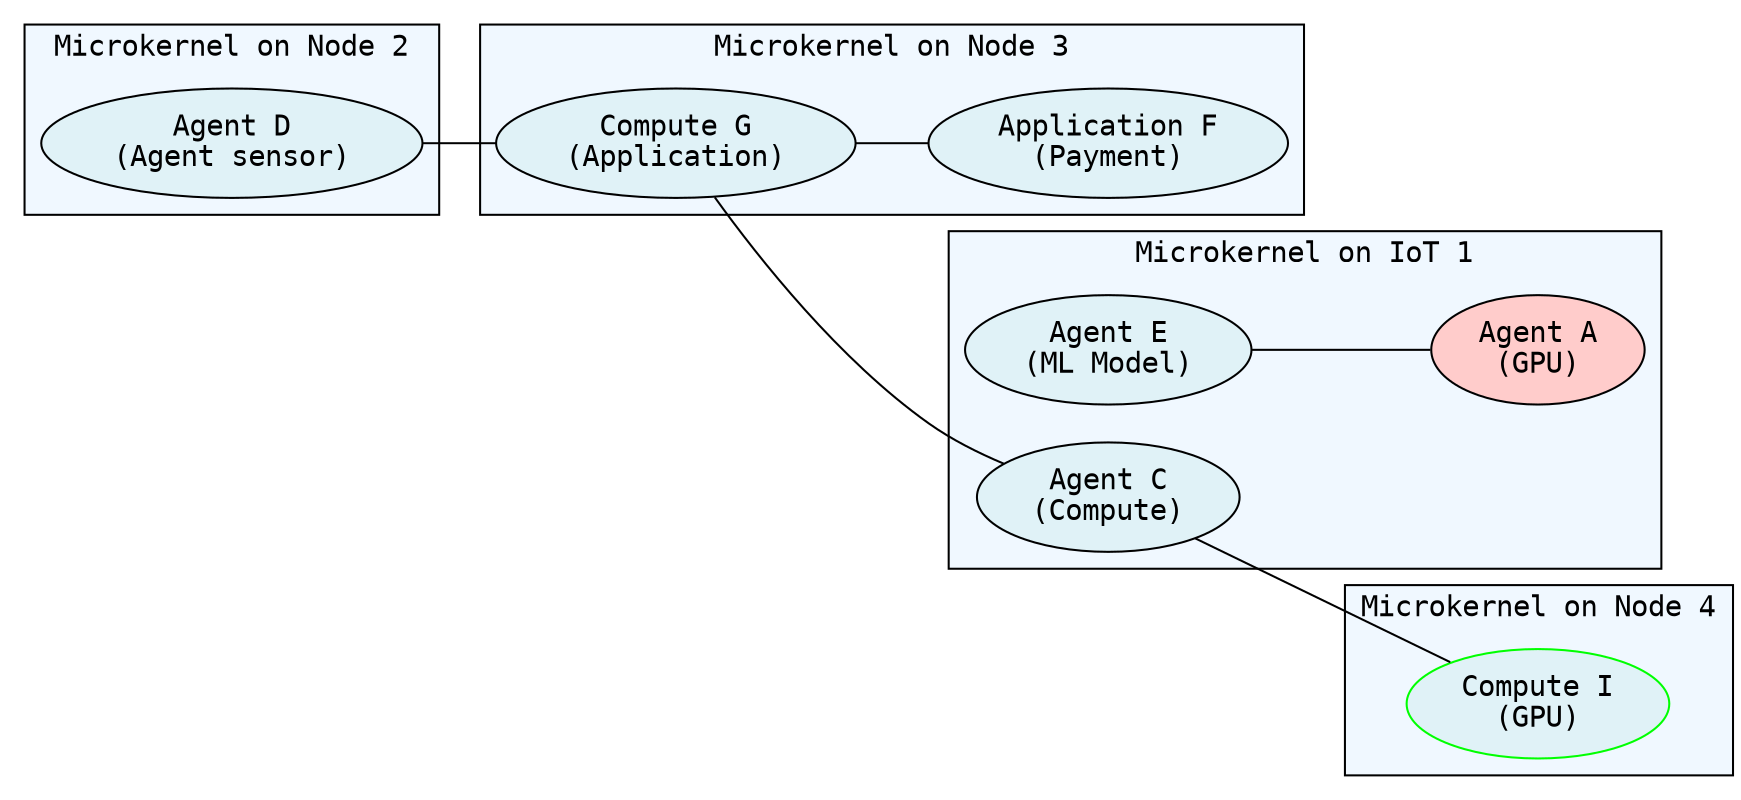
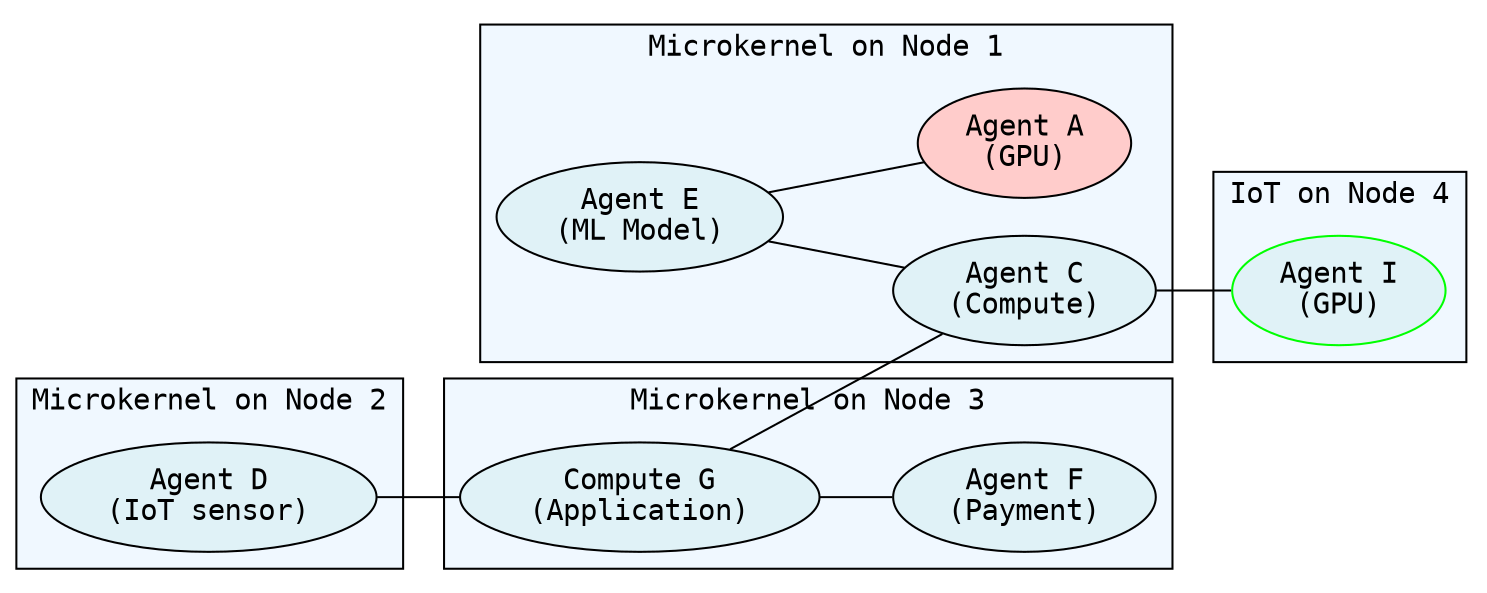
node "Agent D (Agent sensor)": label "Agent D (Agent sensor)" -> "Agent D (IoT sensor)"
node "Application F (Payment)": label "Application F (Payment)" -> "Agent F (Payment)"
edge "Agent E (ML Model)" -- "Agent C (Compute)": added
cluster "Microkernel on IoT 1": label "Microkernel on IoT 1" -> "Microkernel on Node 1"
cluster "Microkernel on Node 4": label "Microkernel on Node 4" -> "IoT on Node 4"
node "Compute I (GPU)": label "Compute I (GPU)" -> "Agent I (GPU)"
